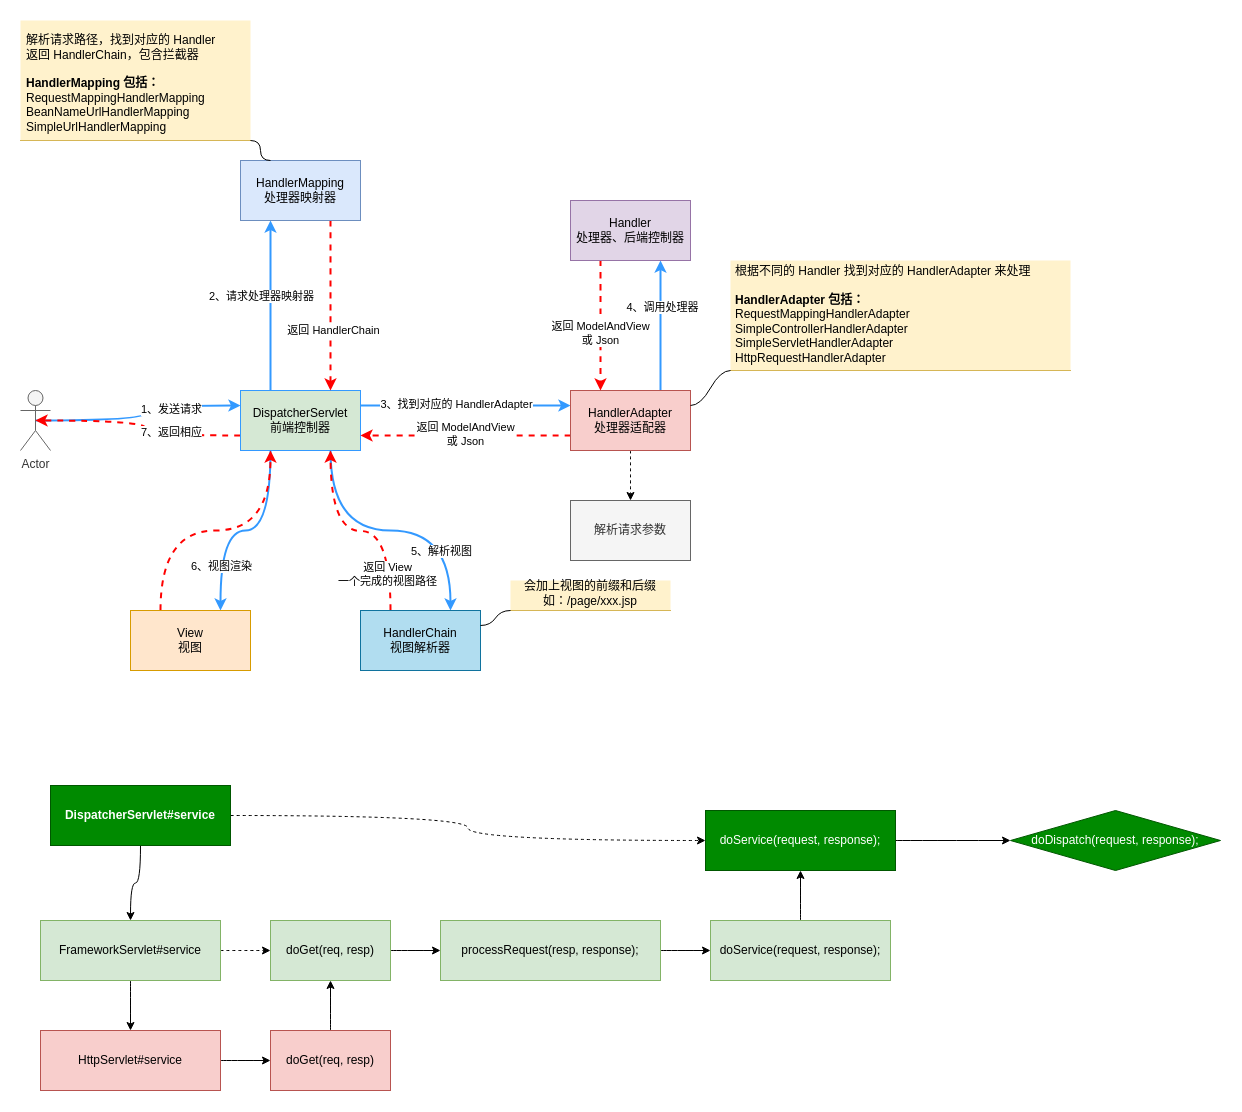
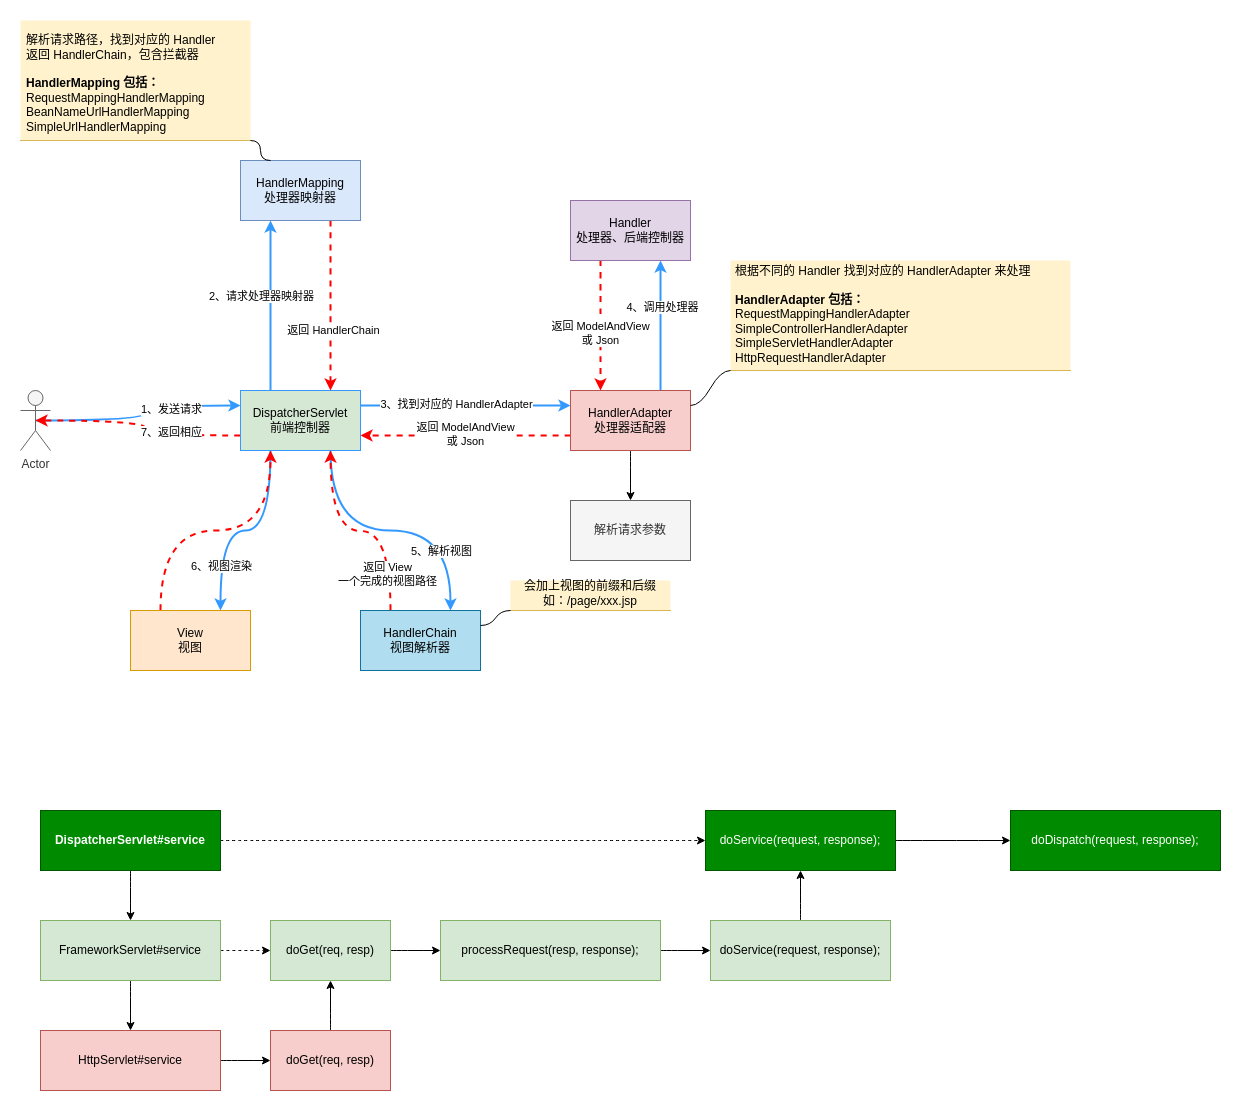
edge "HandlerAdapter 处理器适配器" -> "解析请求参数": style dashed -> solid
node "DispatcherServlet#service": moved (141, 816) -> (131, 841)
node "doDispatch(request, response);": shape diamond -> rectangle
